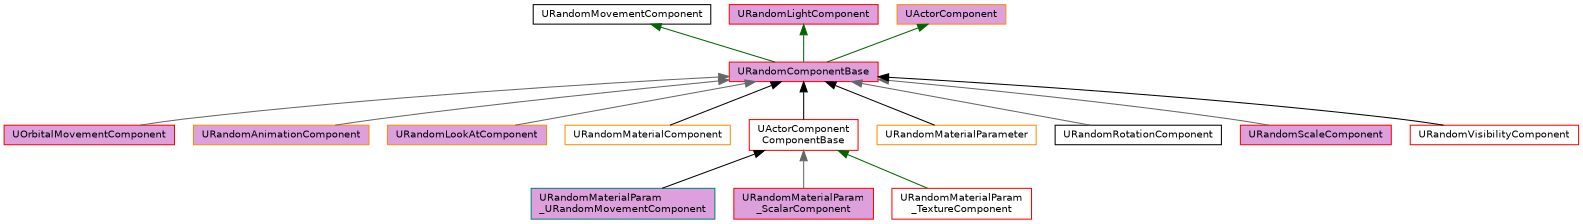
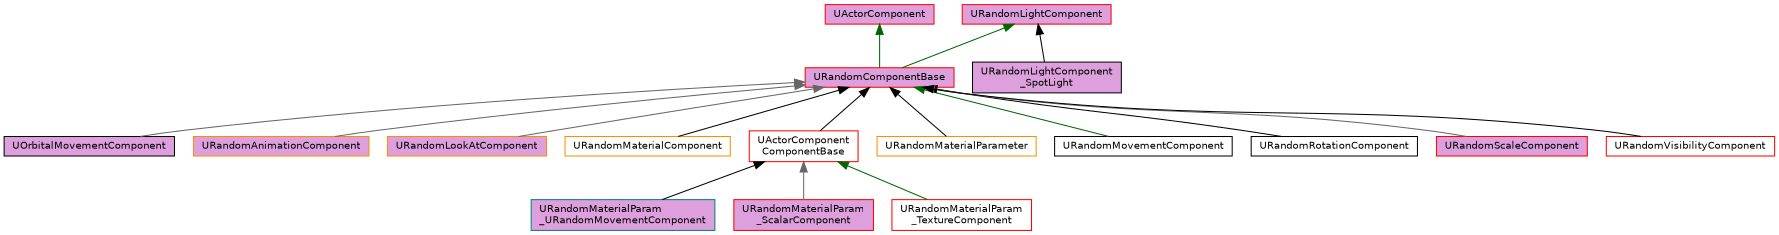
node "UActorComponent": color darkorange -> red
edge "URandomComponentBase" -> "URandomMovementComponent": reversed
node "URandomLightComponent _SpotLight": added
edge "URandomRotationComponent" -> "URandomComponentBase": color gray40 -> black
node "UOrbitalMovementComponent": color red -> black
